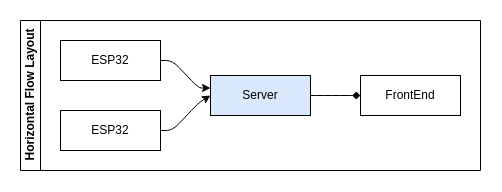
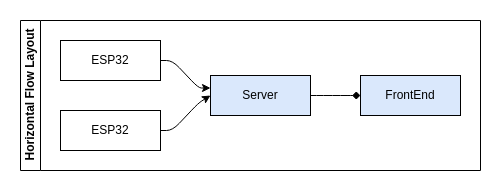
node "FrontEnd": fillcolor #ffffff -> #dae8fc
